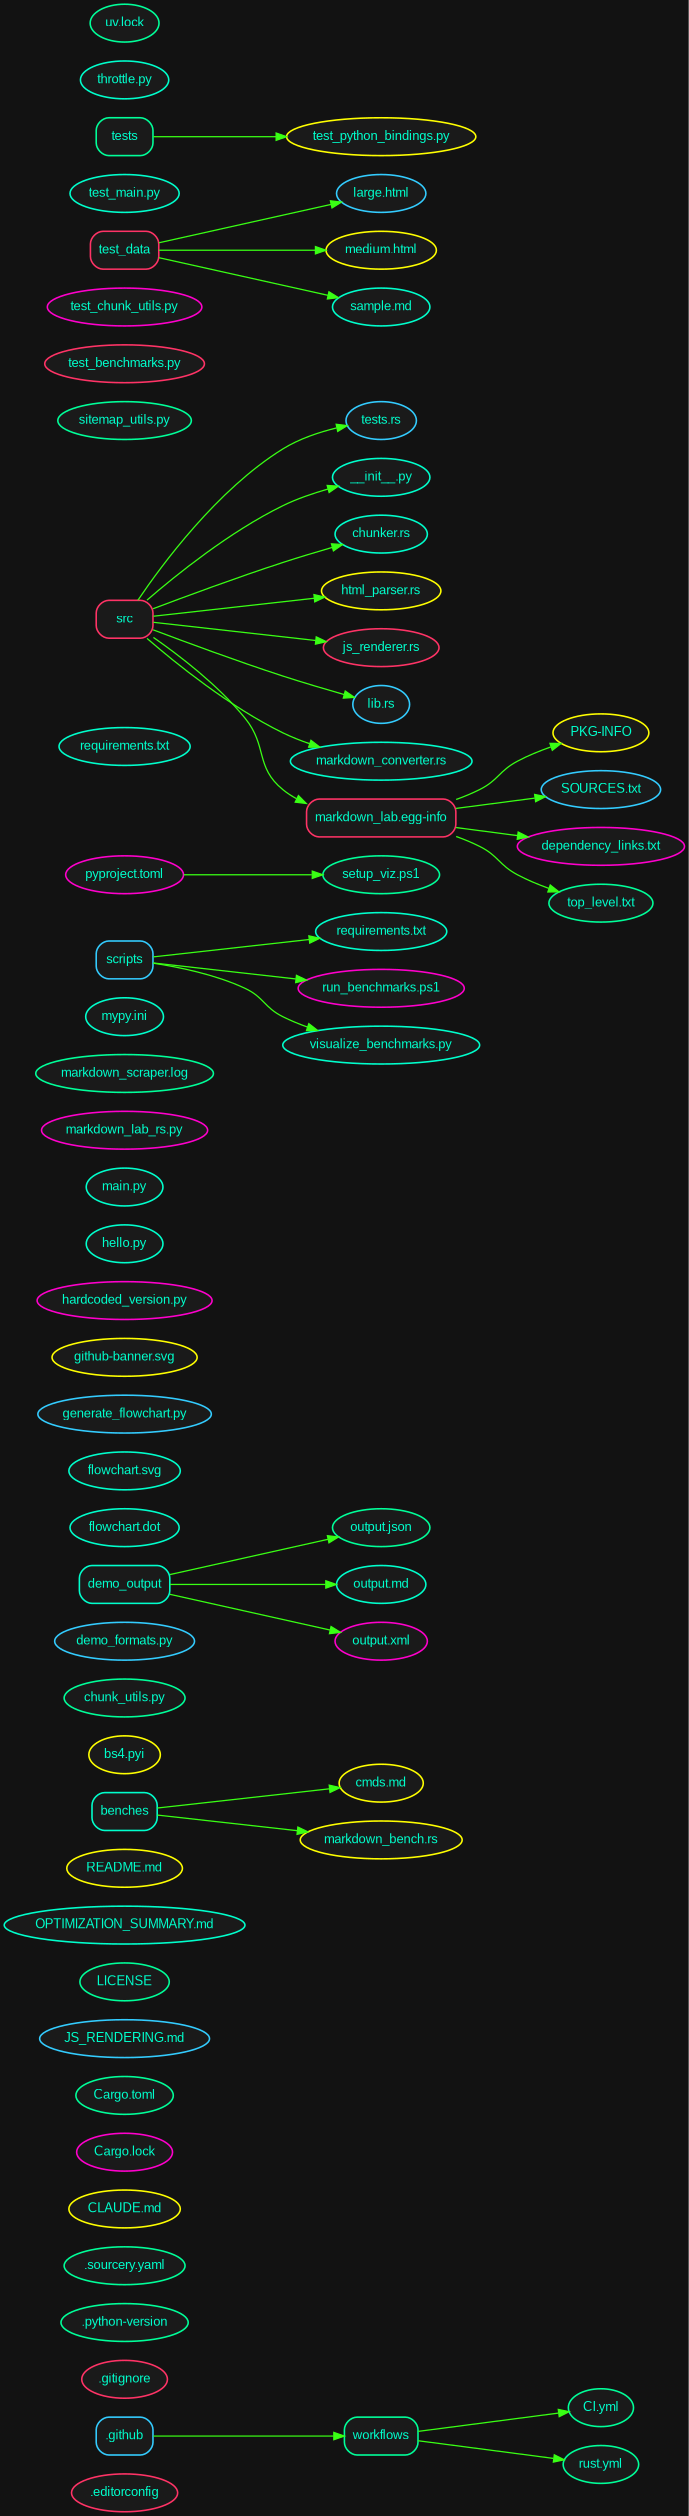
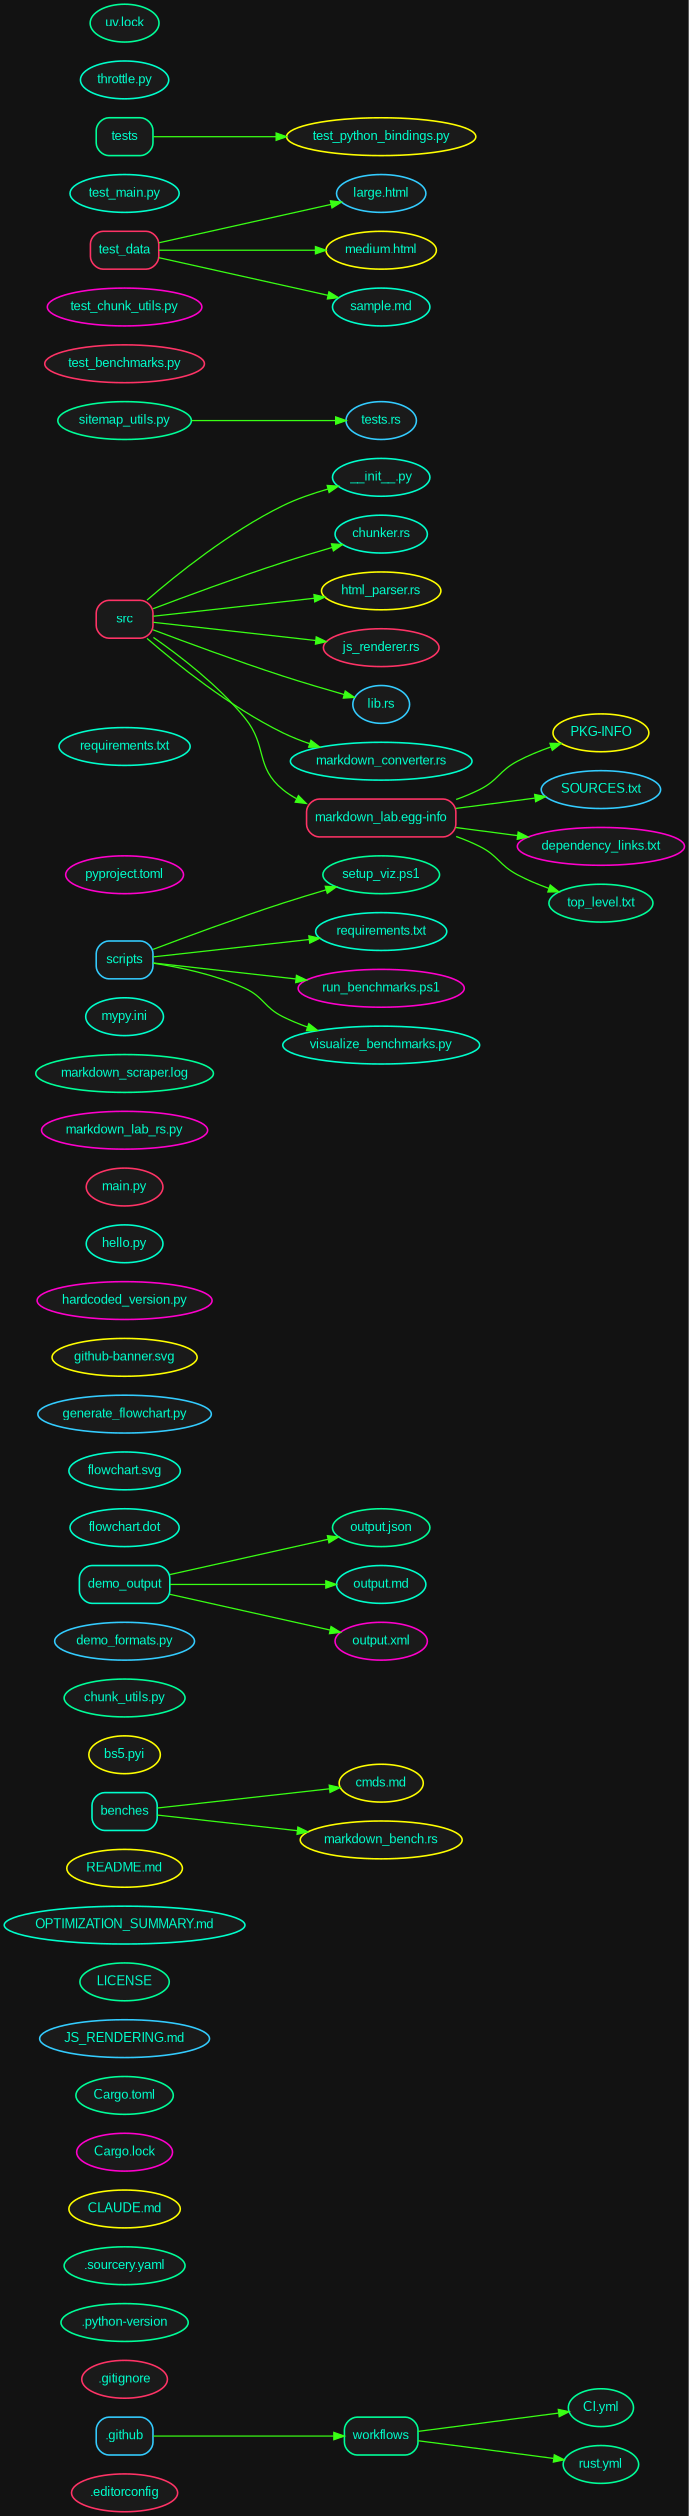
edge "src" -> "tests.rs": now "sitemap_utils.py" -> "tests.rs"
edge "pyproject.toml" -> "setup_viz.ps1": now "scripts" -> "setup_viz.ps1"
node "main.py": color #00ffcc -> #ff3366
node "bs4.pyi": label "bs4.pyi" -> "bs5.pyi"
